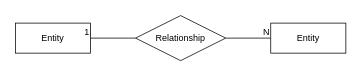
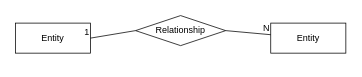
node "Relationship": size 90x45 -> 90x30
